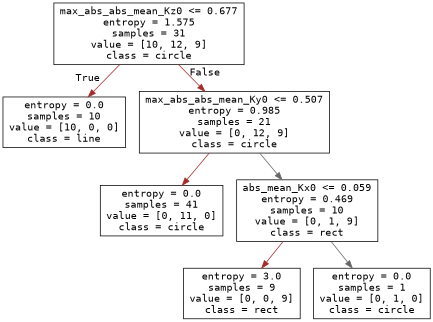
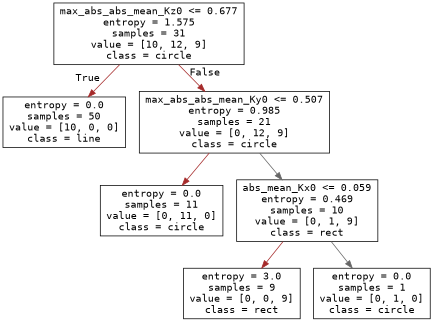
node "entropy = 0.0 samples = 10 value = [10, 0, 0] class = line": label "entropy = 0.0 samples = 10 value = [10, 0, 0] class = line" -> "entropy = 0.0 samples = 50 value = [10, 0, 0] class = line"
node "entropy = 0.0 samples = 41 value = [0, 11, 0] class = circle": label "entropy = 0.0 samples = 41 value = [0, 11, 0] class = circle" -> "entropy = 0.0 samples = 11 value = [0, 11, 0] class = circle"
